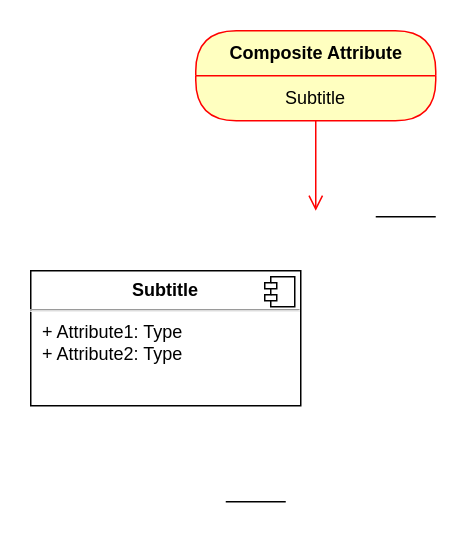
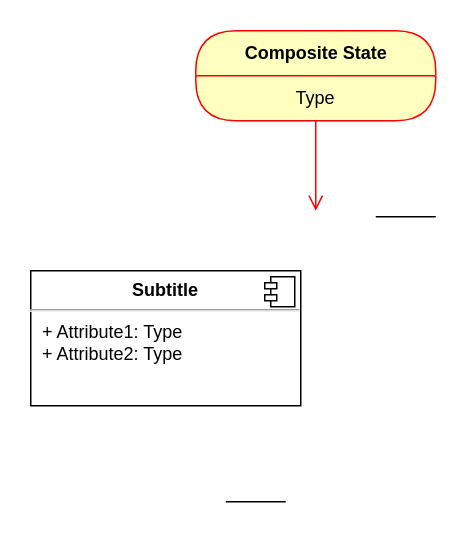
node "Composite Attribute": label "Composite Attribute" -> "Composite State"
node "Subtitle": label "Subtitle" -> "Type"
